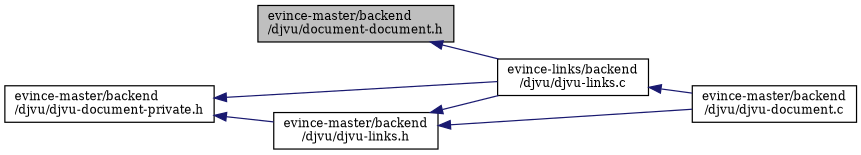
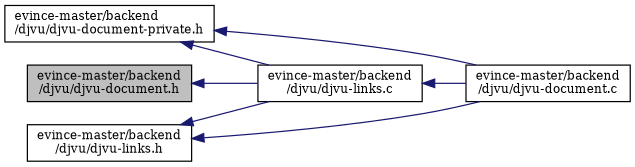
node "evince-master/backend /djvu/document-document.h": label "evince-master/backend /djvu/document-document.h" -> "evince-master/backend /djvu/djvu-document.h"
node "evince-links/backend /djvu/djvu-links.c": label "evince-links/backend /djvu/djvu-links.c" -> "evince-master/backend /djvu/djvu-links.c"
edge "evince-master/backend /djvu/djvu-links.h" -> "evince-master/backend /djvu/djvu-document-private.h": now "evince-master/backend /djvu/djvu-document.c" -> "evince-master/backend /djvu/djvu-document-private.h"
